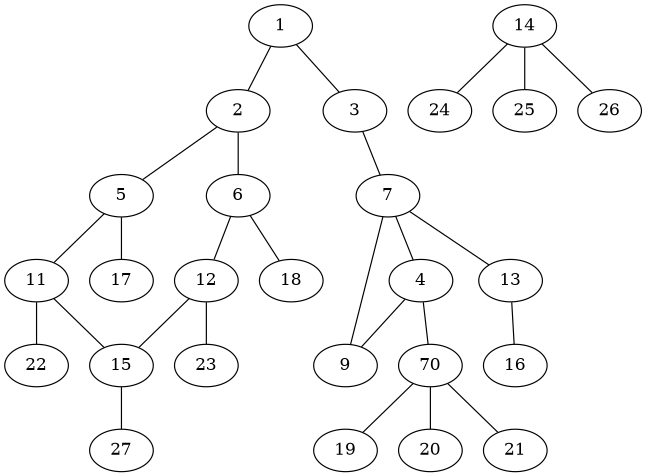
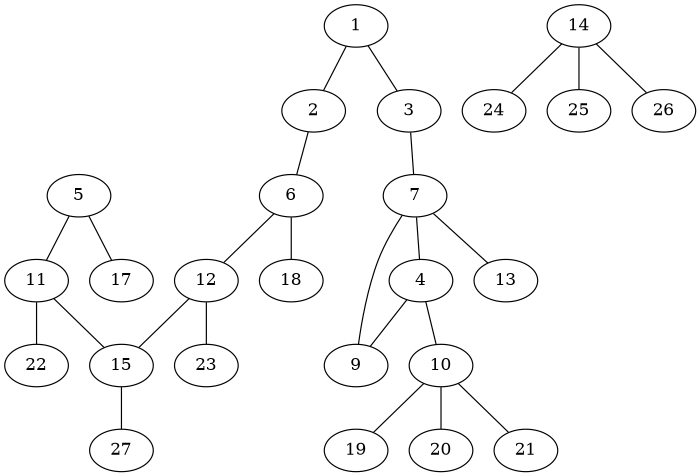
edge "2" -- "5": removed
node "70": label "70" -> "10"
node "16": removed
